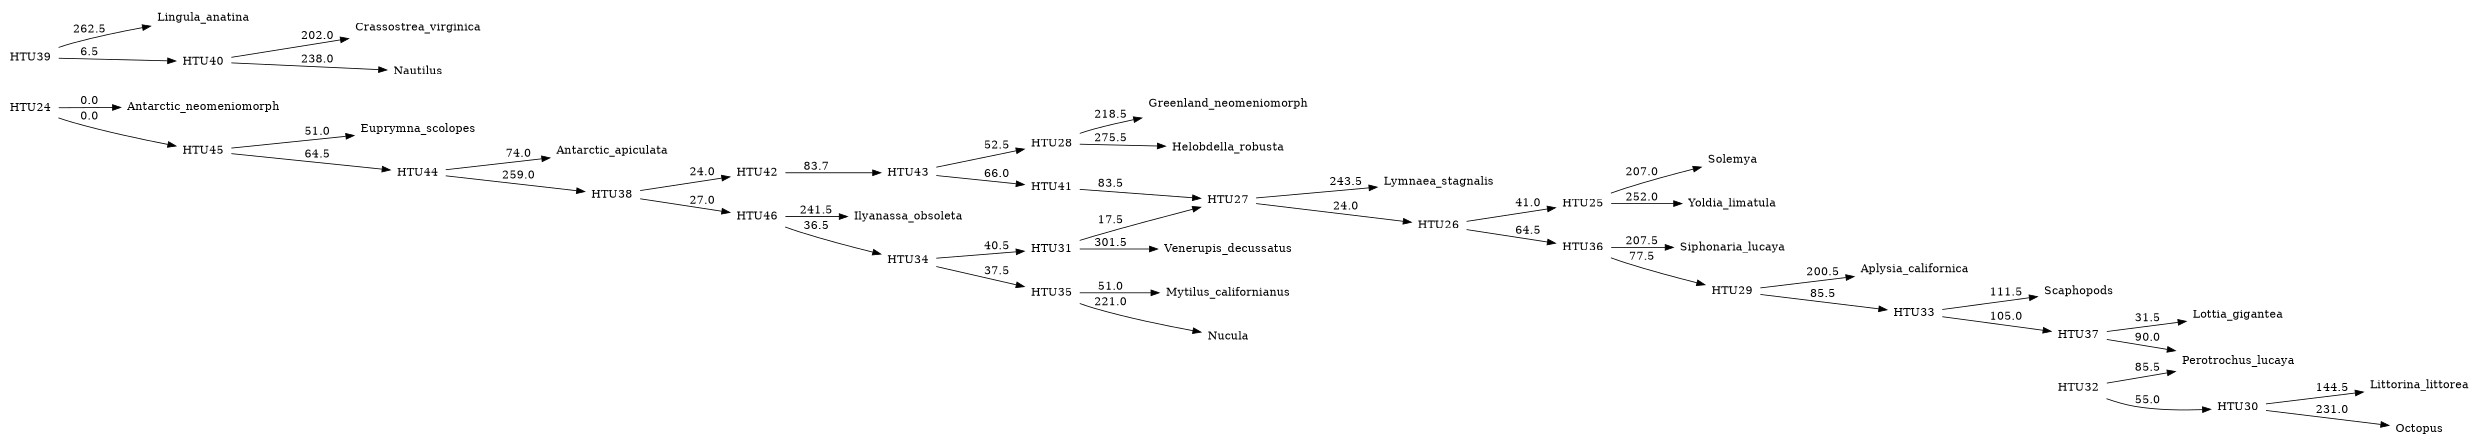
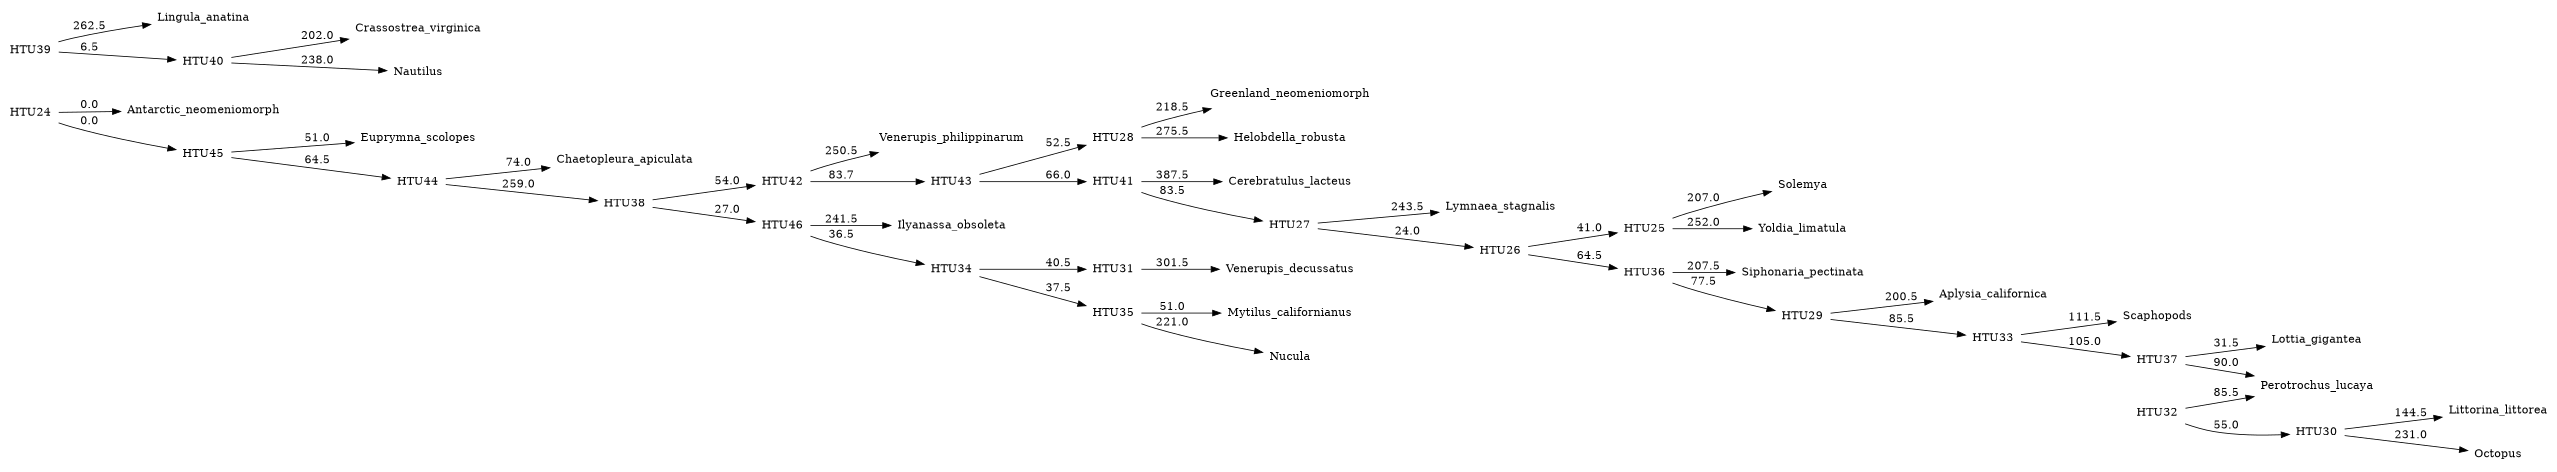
node "Venerupis_philippinarum": added
node "Antarctic_apiculata": label "Antarctic_apiculata" -> "Chaetopleura_apiculata"
edge "HTU38" -> "HTU42": label "24.0" -> "54.0"
node "Cerebratulus_lacteus": added
edge "HTU31" -> "HTU27": removed, label "17.5"
node "Siphonaria_lucaya": label "Siphonaria_lucaya" -> "Siphonaria_pectinata"
